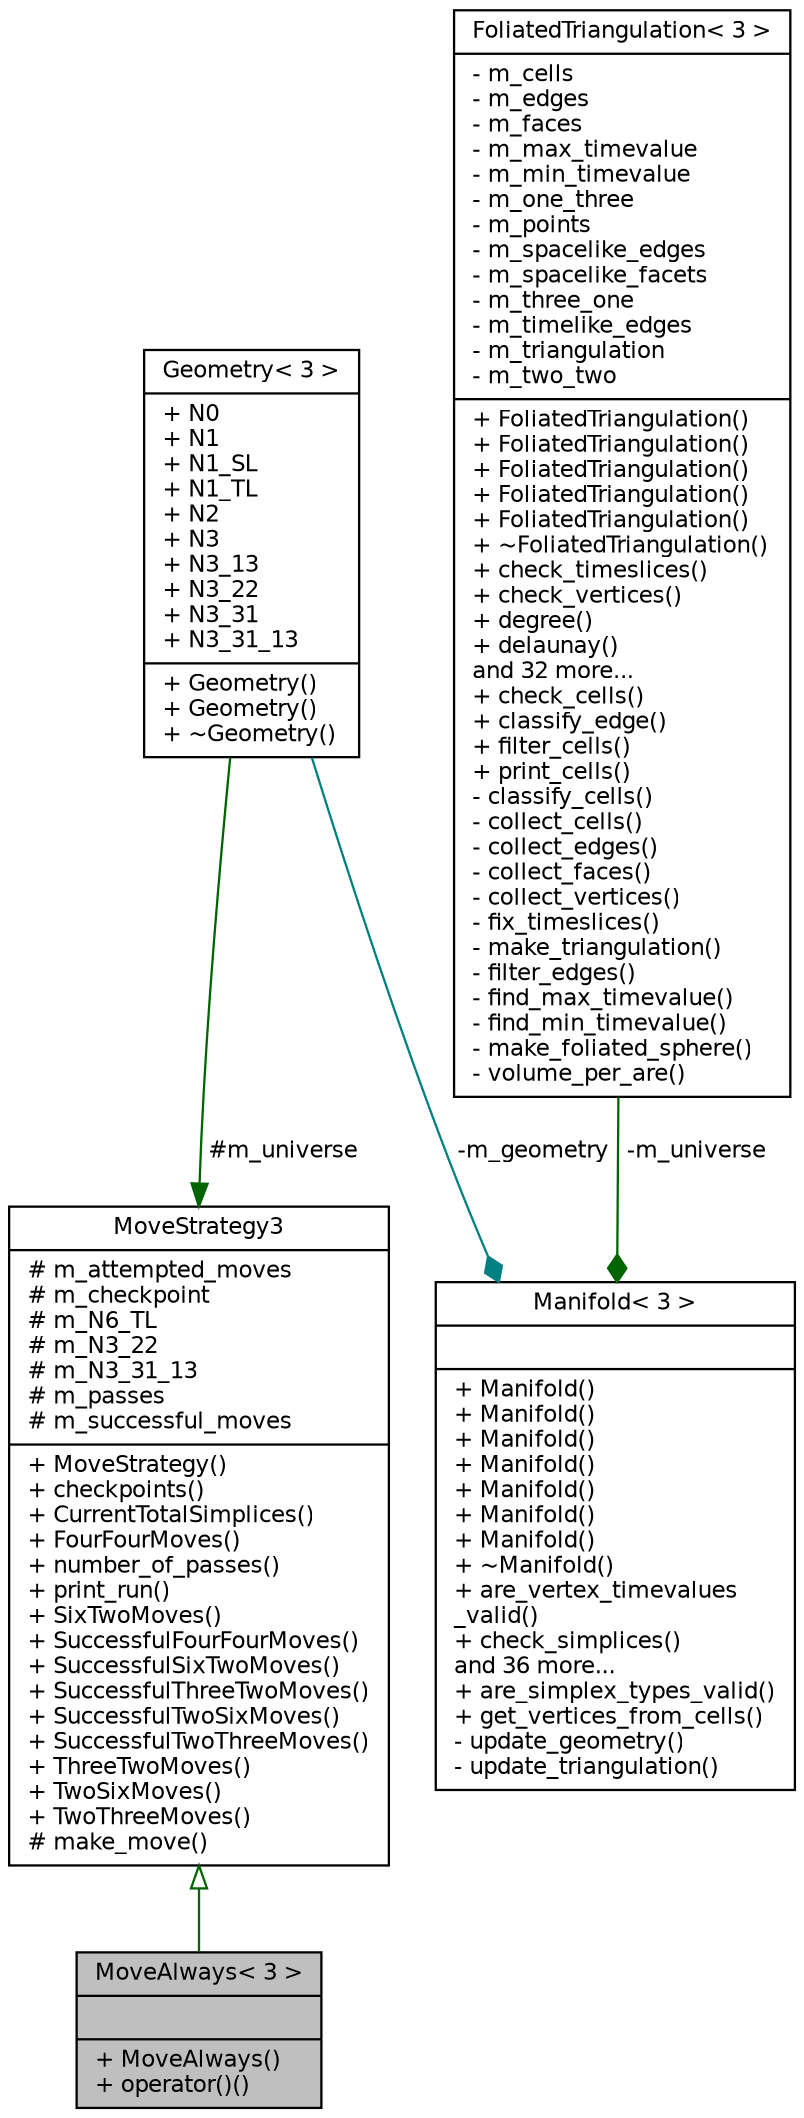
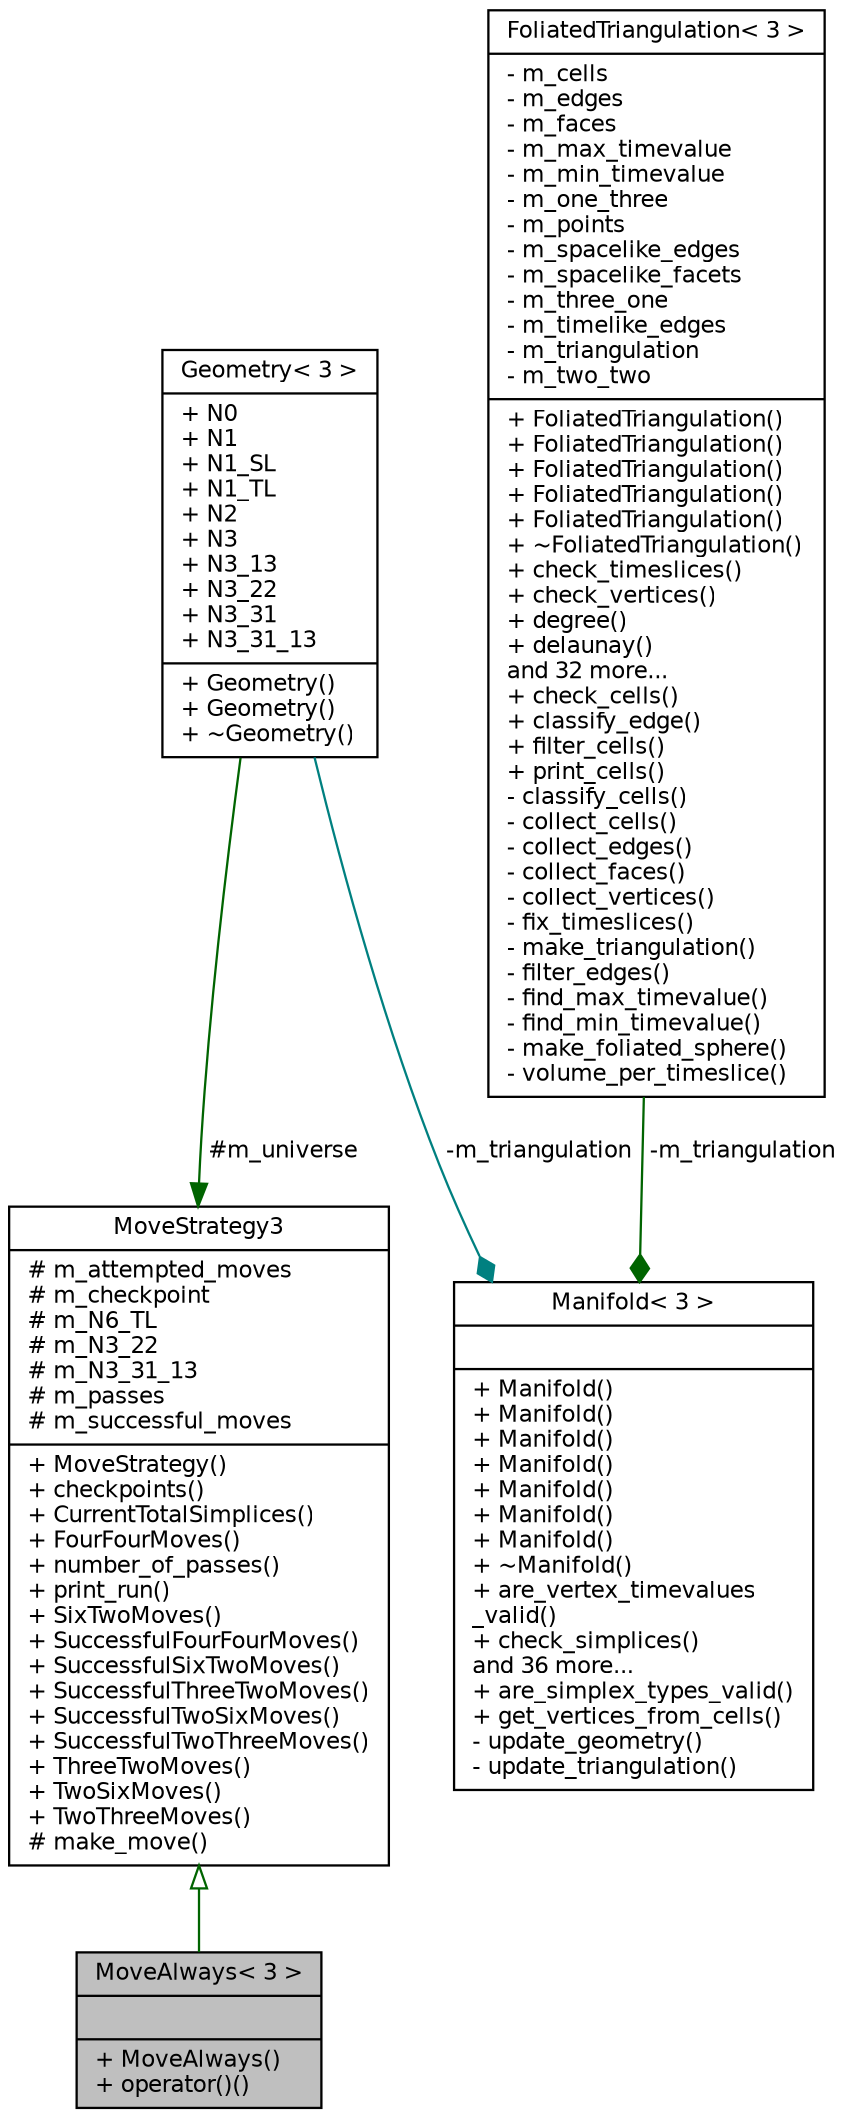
node "FoliatedTriangulation< 3 >": text "- volume_per_are()" -> "- volume_per_timeslice()"
edge "Geometry< 3 >" -> "Manifold< 3 >": label " -m_geometry" -> " -m_triangulation"
edge "FoliatedTriangulation< 3 >" -> "Manifold< 3 >": label " -m_universe" -> " -m_triangulation"
